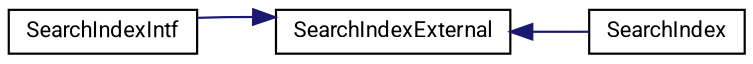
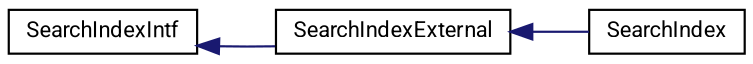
edge "SearchIndexIntf" -> "SearchIndexExternal": reversed
